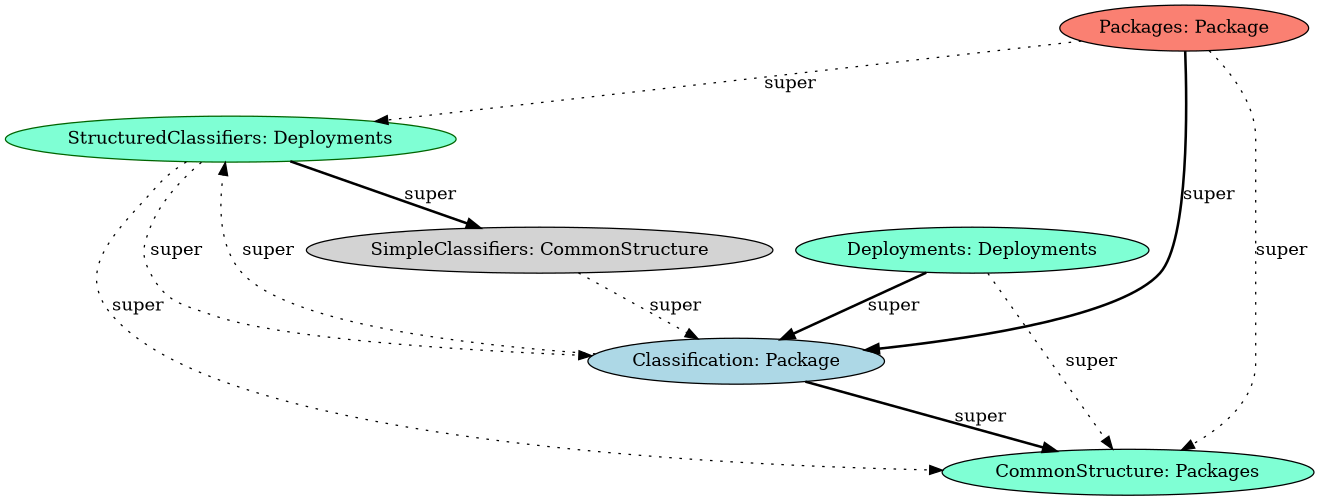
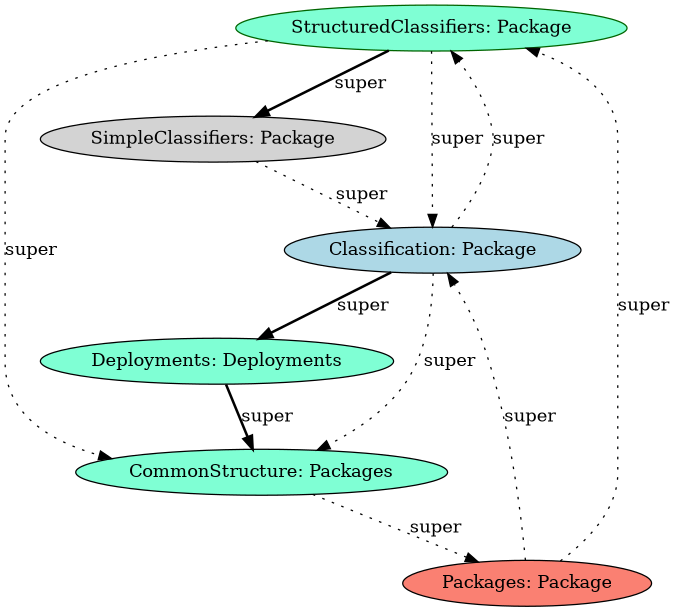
node "StructuredClassifiers: Deployments": label "StructuredClassifiers: Deployments" -> "StructuredClassifiers: Package"
node "SimpleClassifiers: CommonStructure": label "SimpleClassifiers: CommonStructure" -> "SimpleClassifiers: Package"
edge "Packages: Package" -> "CommonStructure: Packages": reversed
edge "Packages: Package" -> "Classification: Package": style bold -> dotted
edge "Deployments: Deployments" -> "Classification: Package": reversed
edge "Deployments: Deployments" -> "CommonStructure: Packages": style dotted -> bold
edge "Classification: Package" -> "CommonStructure: Packages": style bold -> dotted
